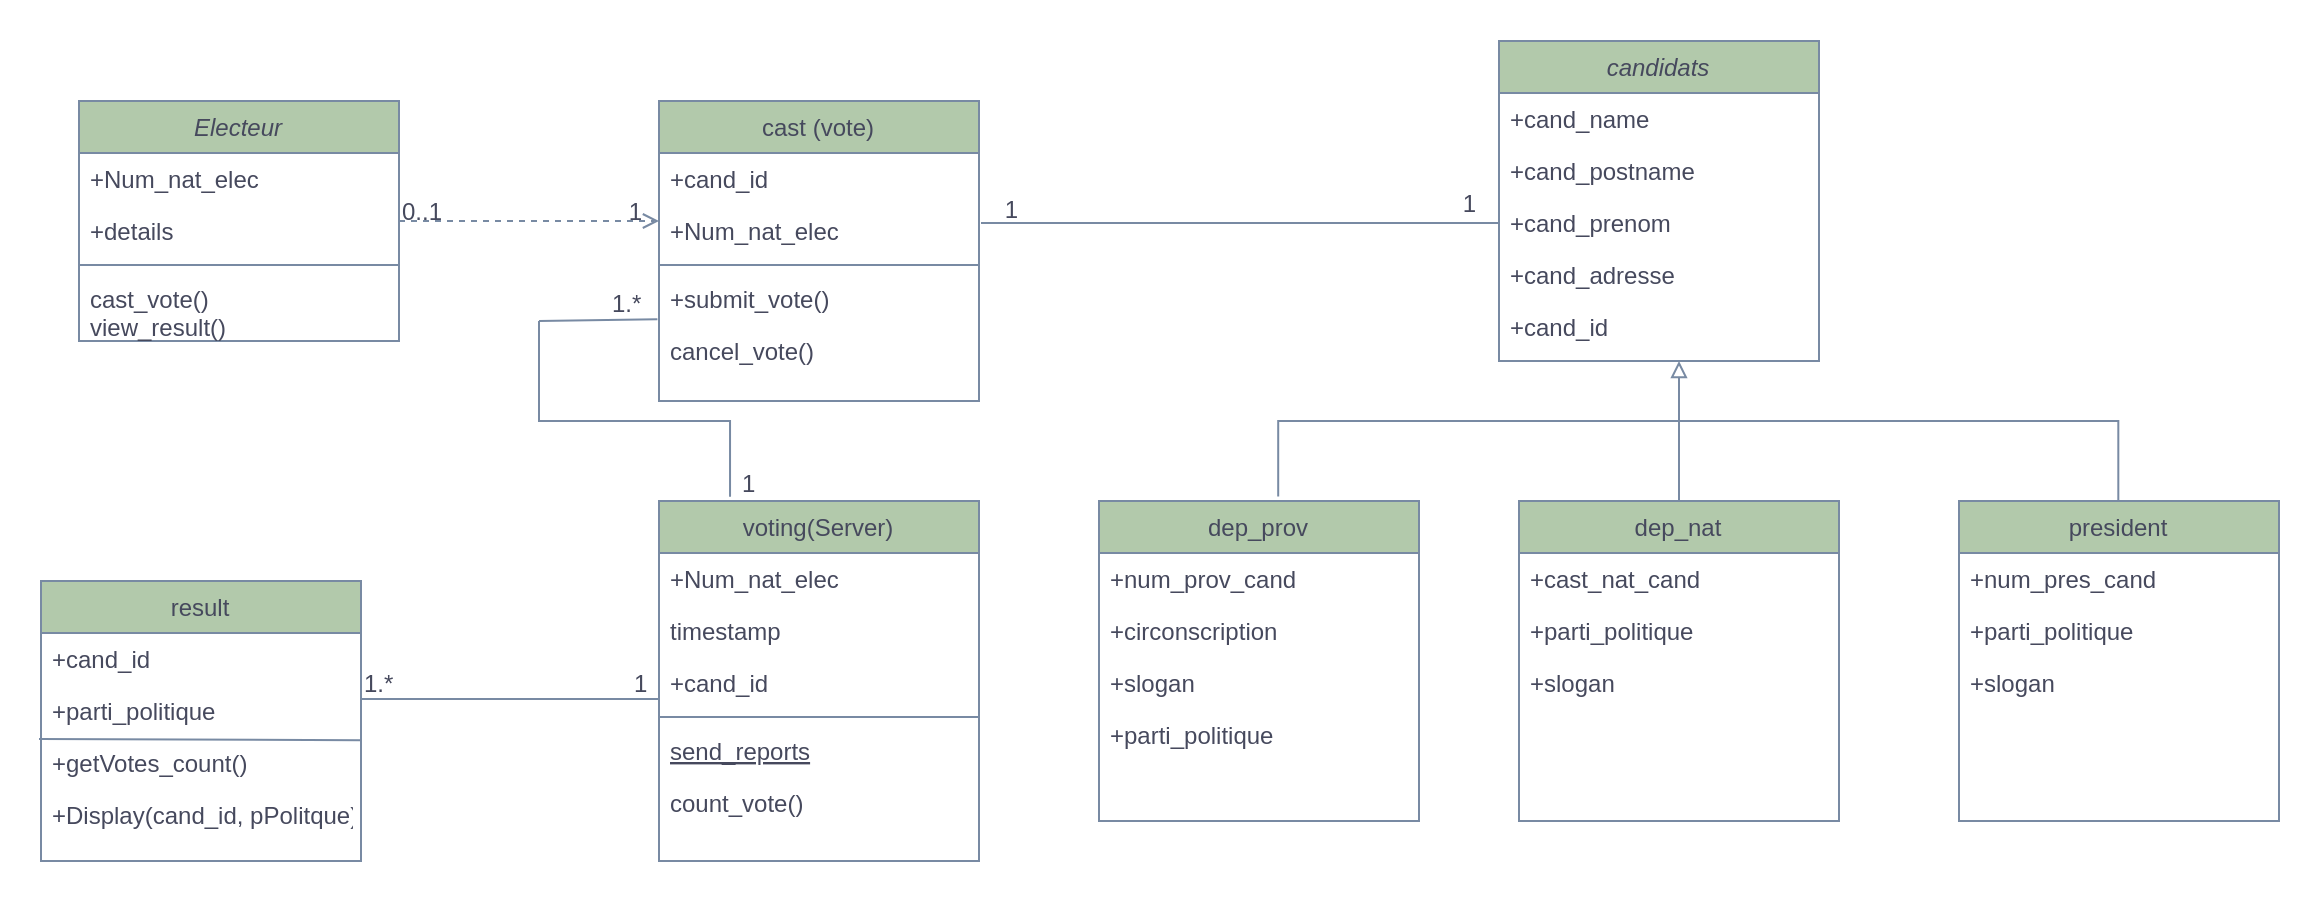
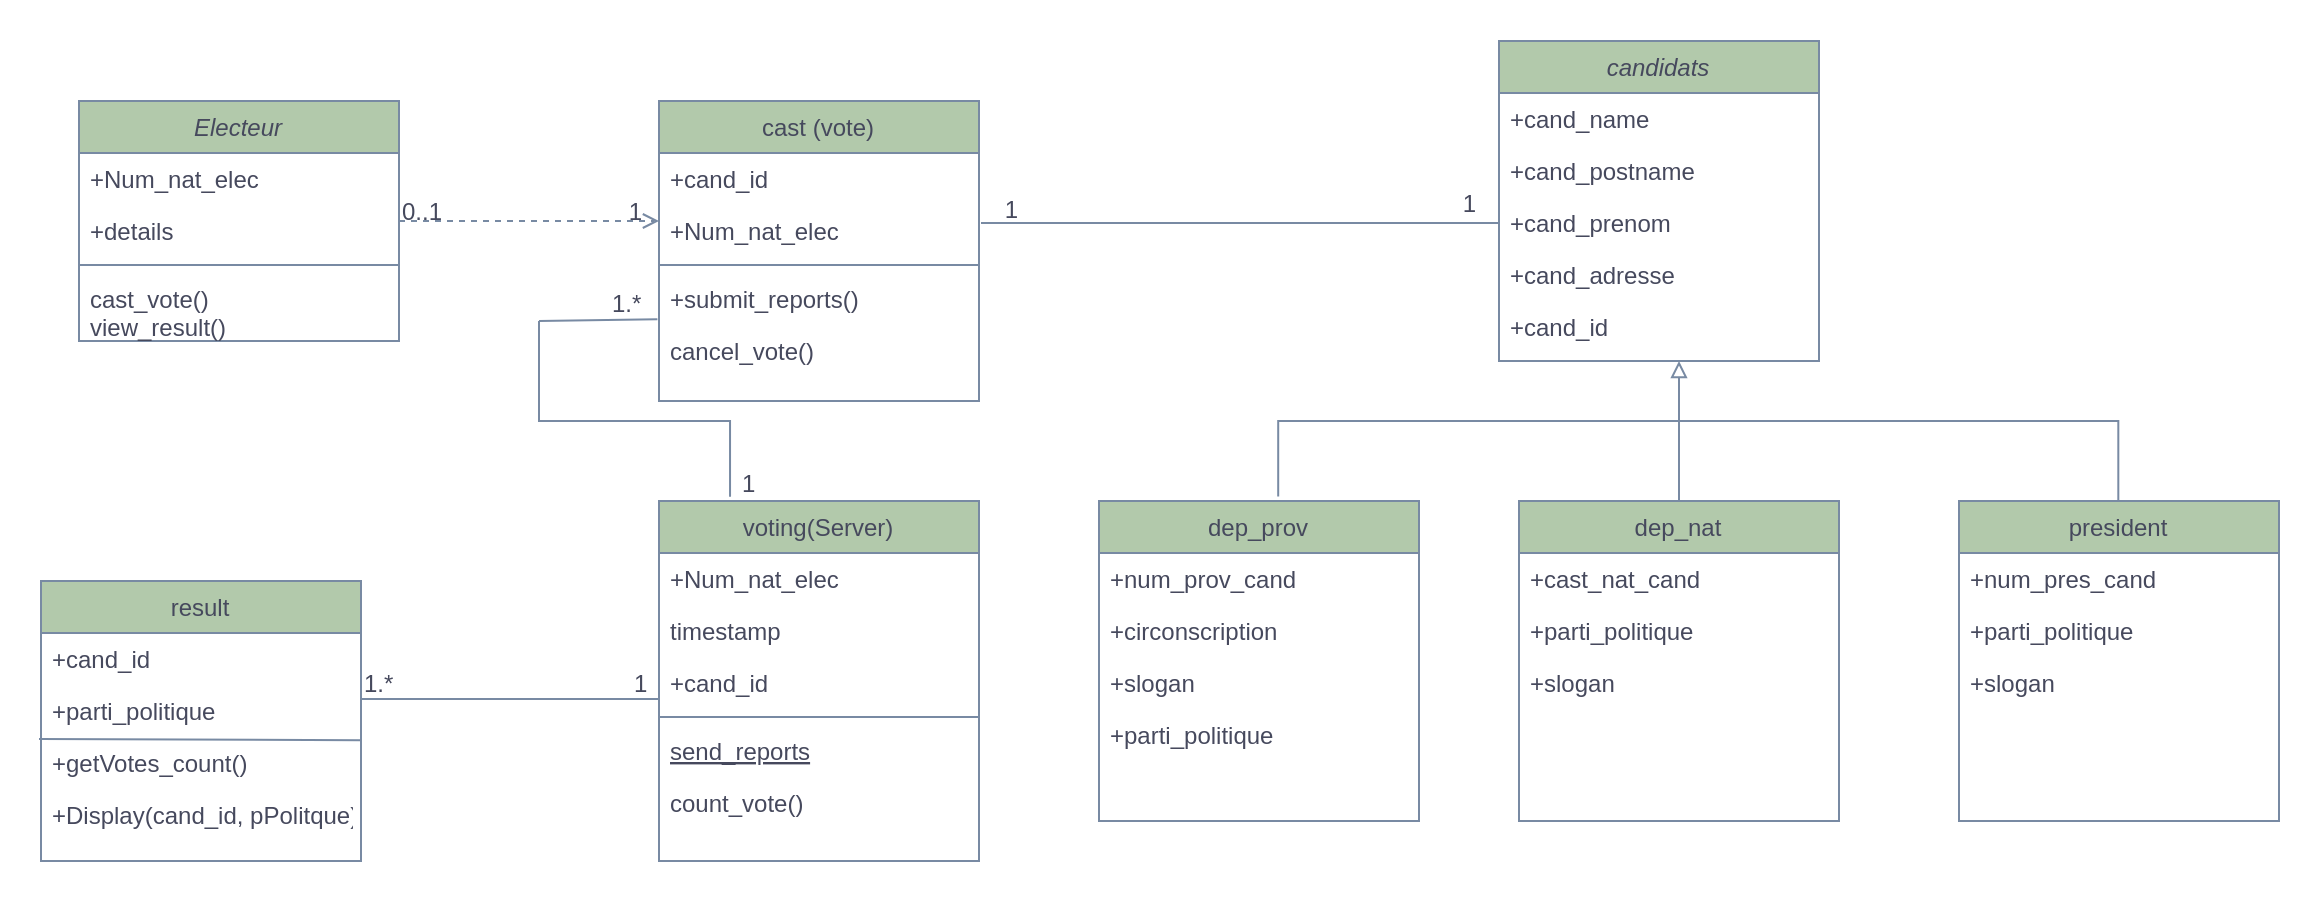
node "+submit_vote()": label "+submit_vote()" -> "+submit_reports()"
